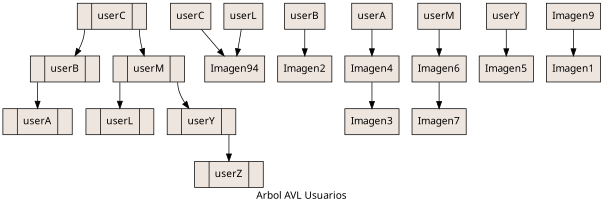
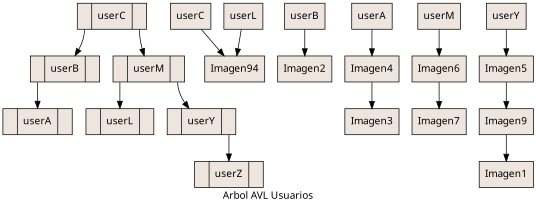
edge "Imagen5" -> "Imagen9": added
